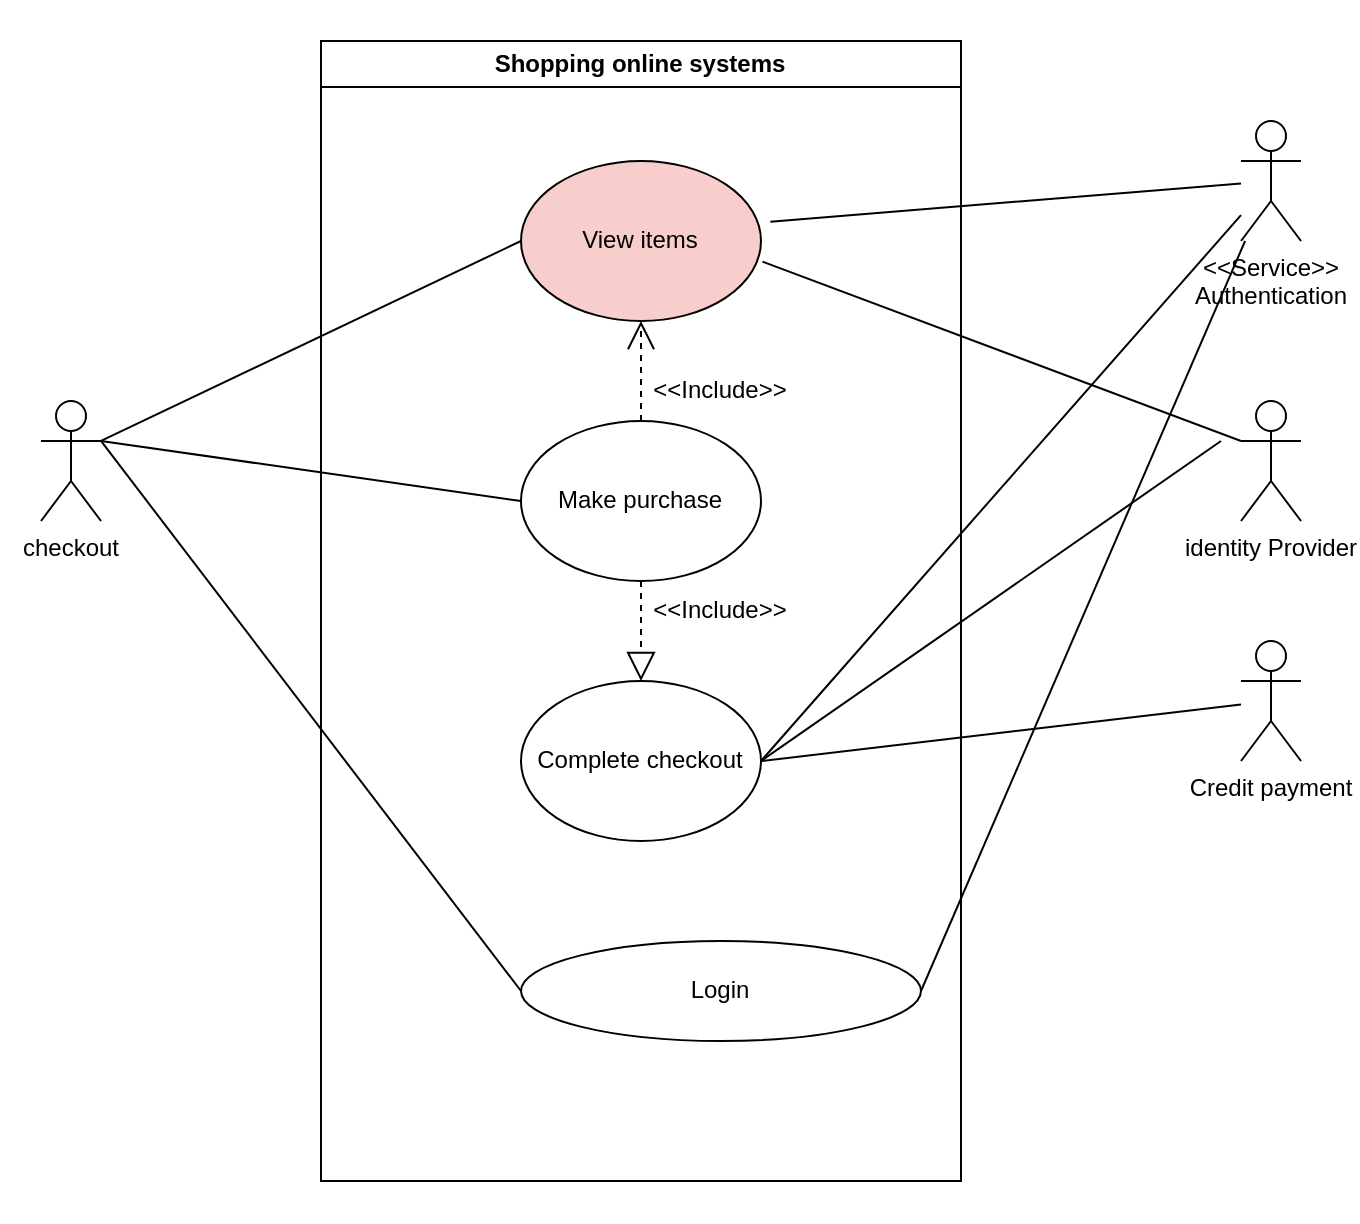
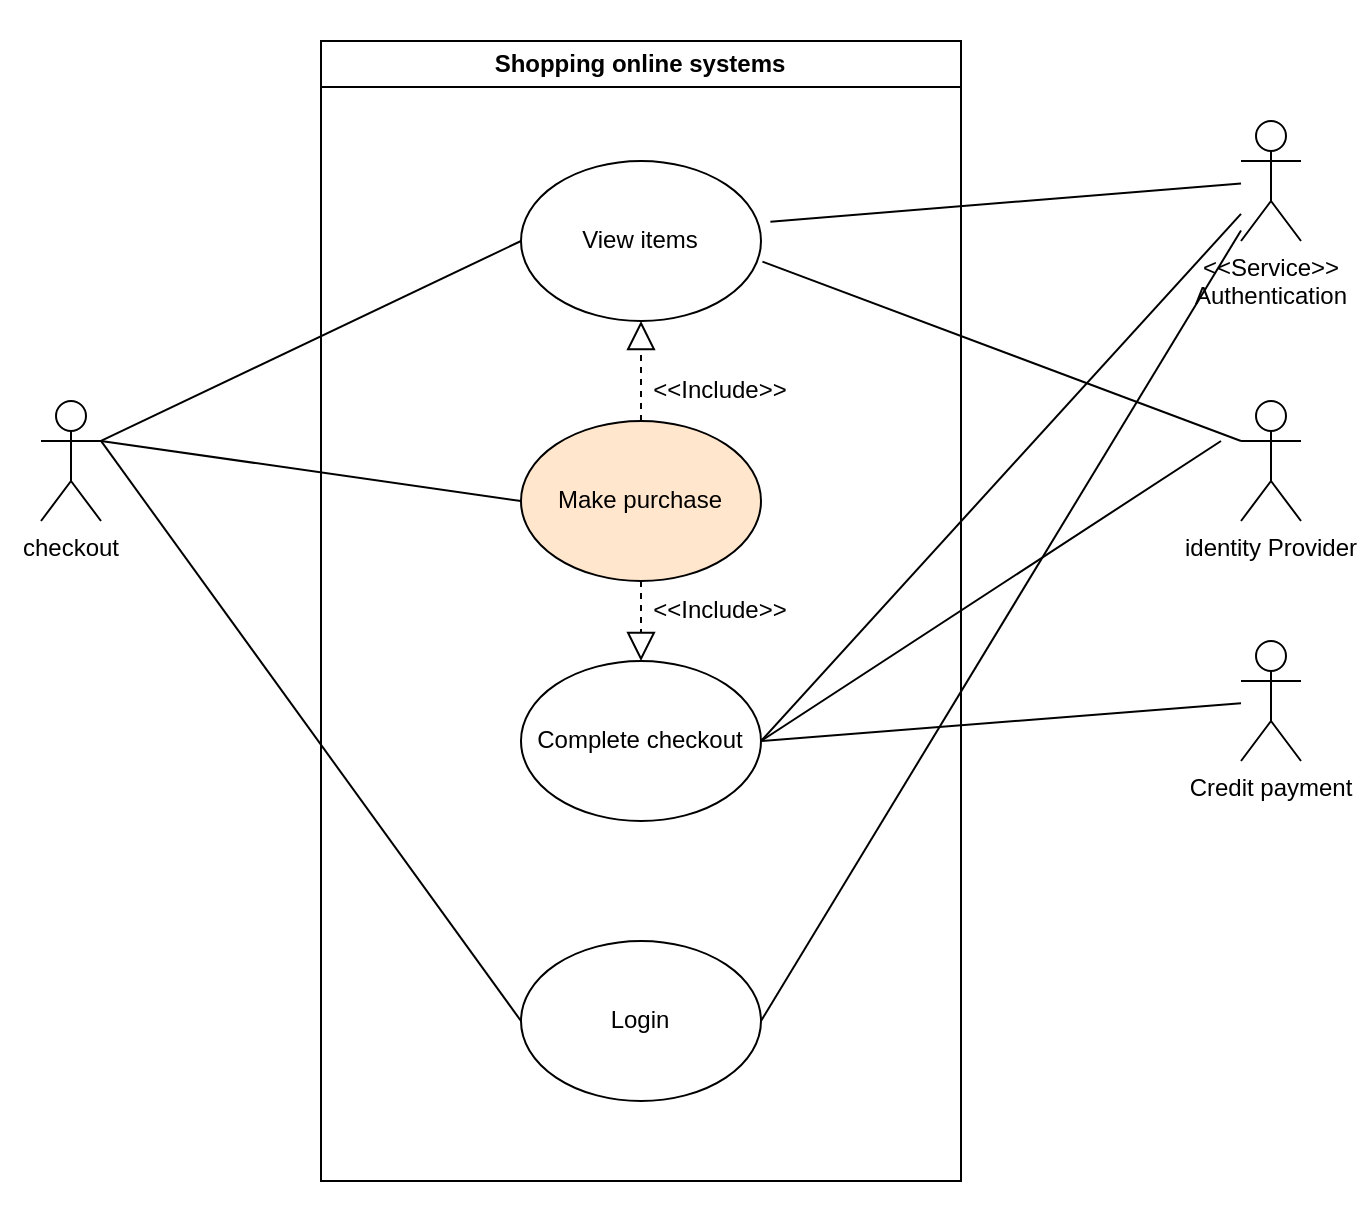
node "View items": fillcolor #f8cecc -> #ffffff
edge "Make purchase" -> "View items": arrowhead open -> block
node "Make purchase": fillcolor #ffffff -> #ffe6cc
node "Complete checkout": moved (641, 761) -> (641, 741)
node "Login": size 400x100 -> 240x160
